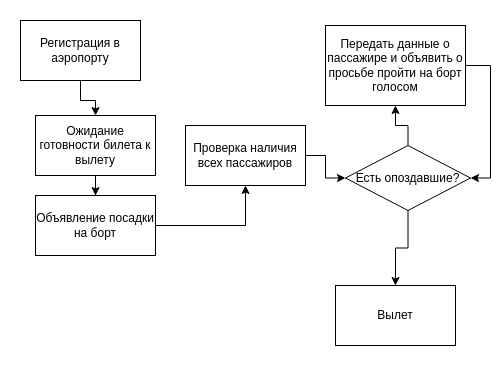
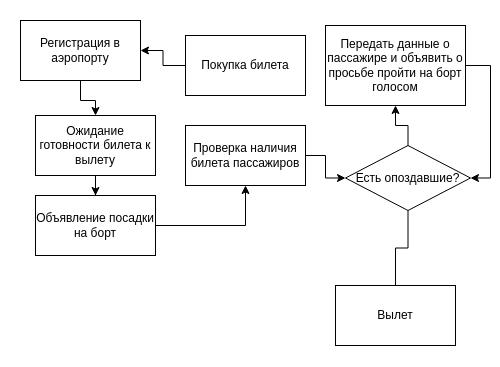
edge "Покупка билета" -> "Регистрация в аэропорту": added
node "Покупка билета": added
node "Проверка наличия всех пассажиров": label "Проверка наличия всех пассажиров" -> "Проверка наличия билета пассажиров"
edge "Есть опоздавшие?" -> "Вылет": arrowhead classic -> none
